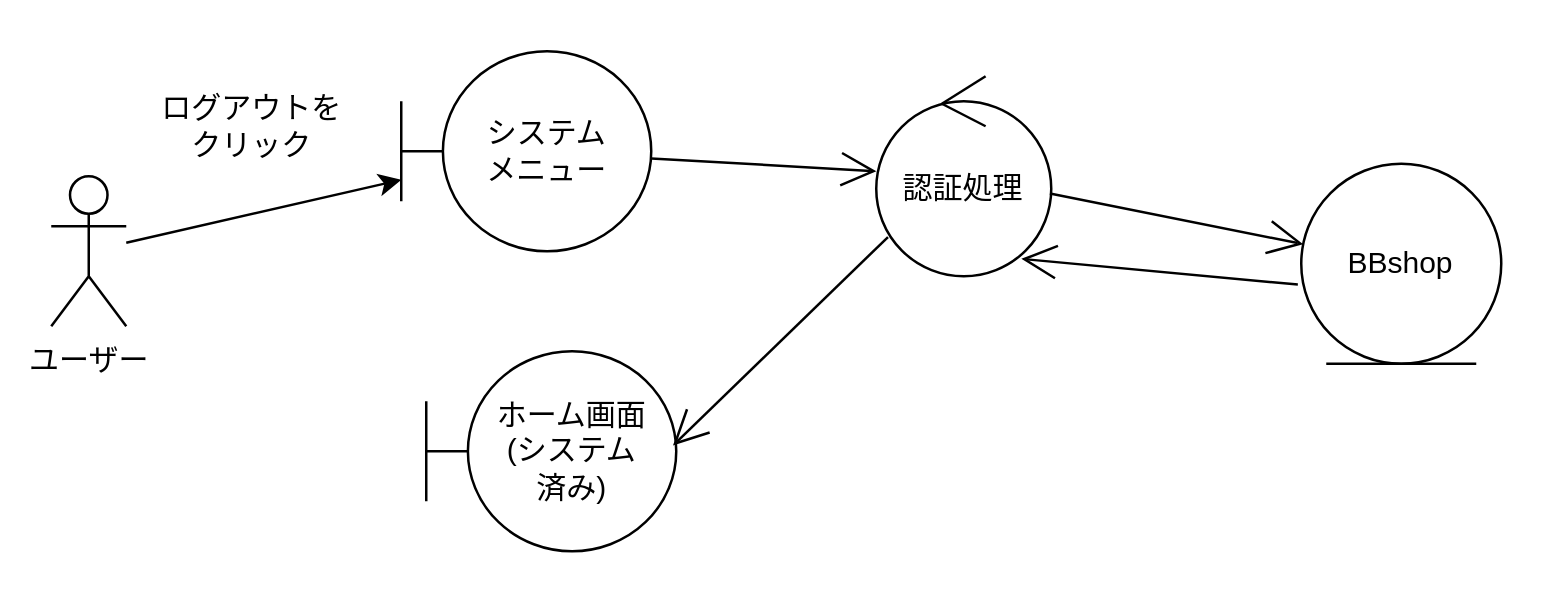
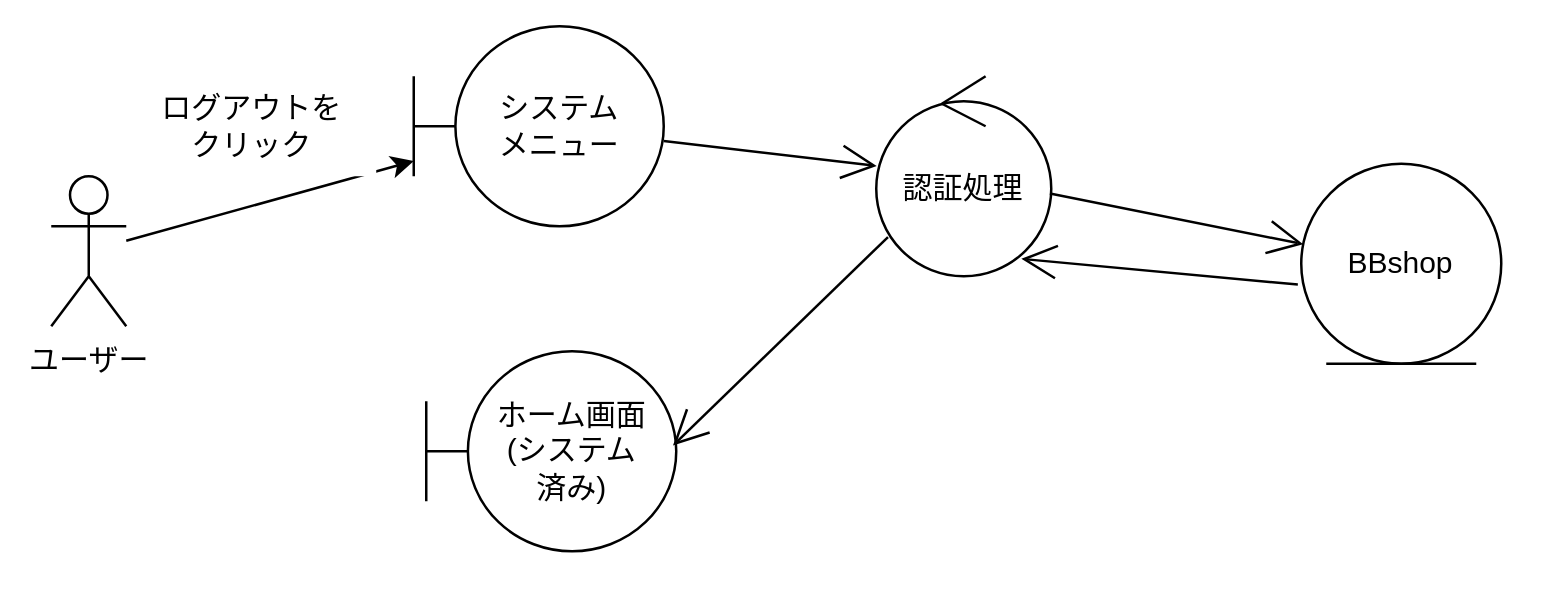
node "システム メニュー": moved (526, 151) -> (539, 126)
